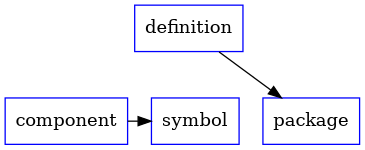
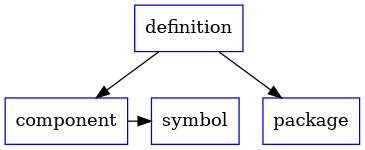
edge "definition" -> "component": added
